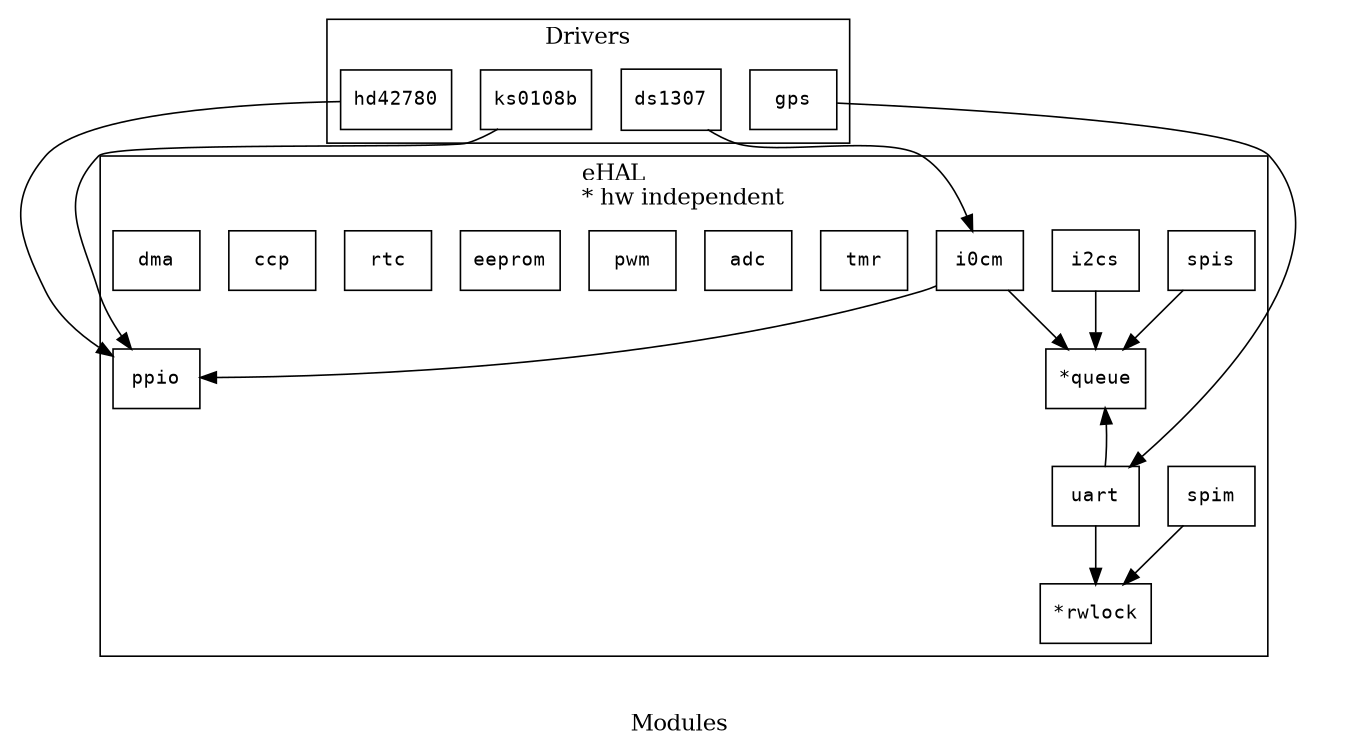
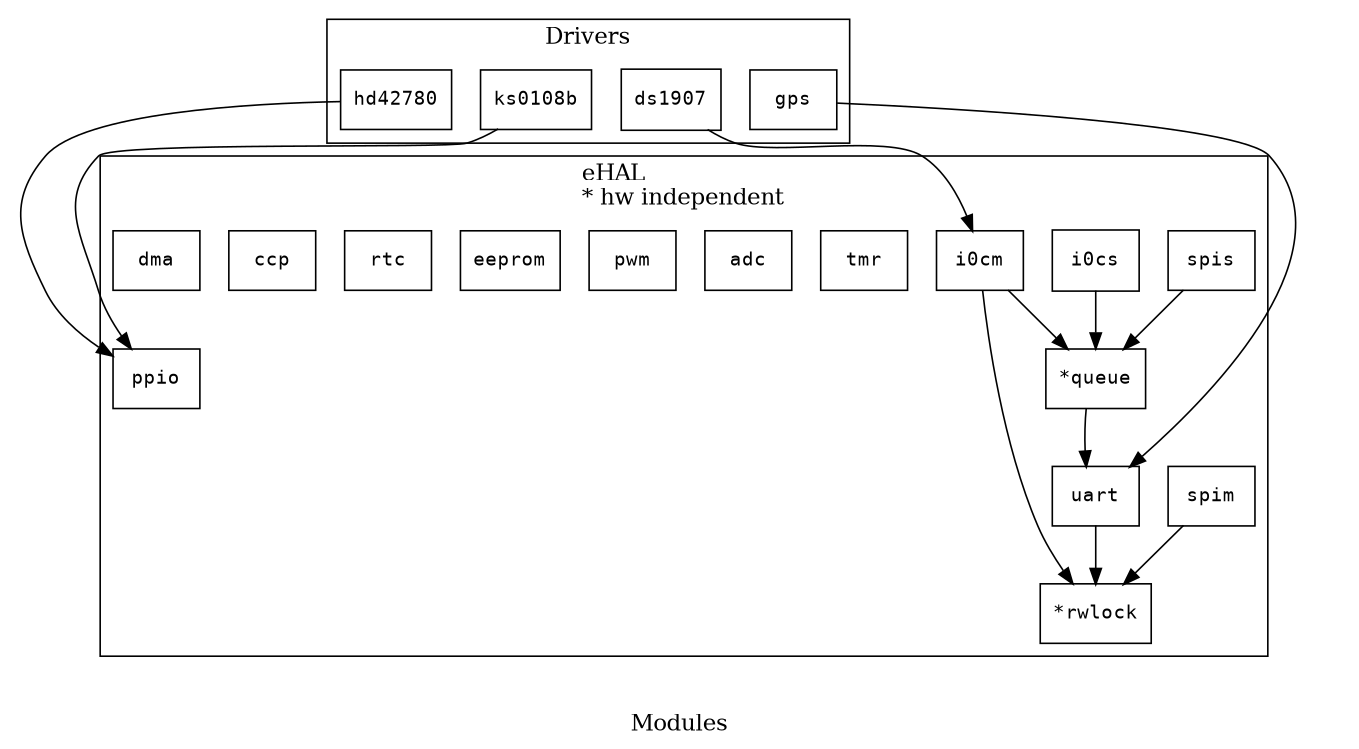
node "ds1307": label "ds1307" -> "ds1907"
node "i2cs": label "i2cs" -> "i0cs"
edge "i0cm" -> "ppio": now "i0cm" -> "*rwlock"
edge "uart" -> "*queue": reversed
